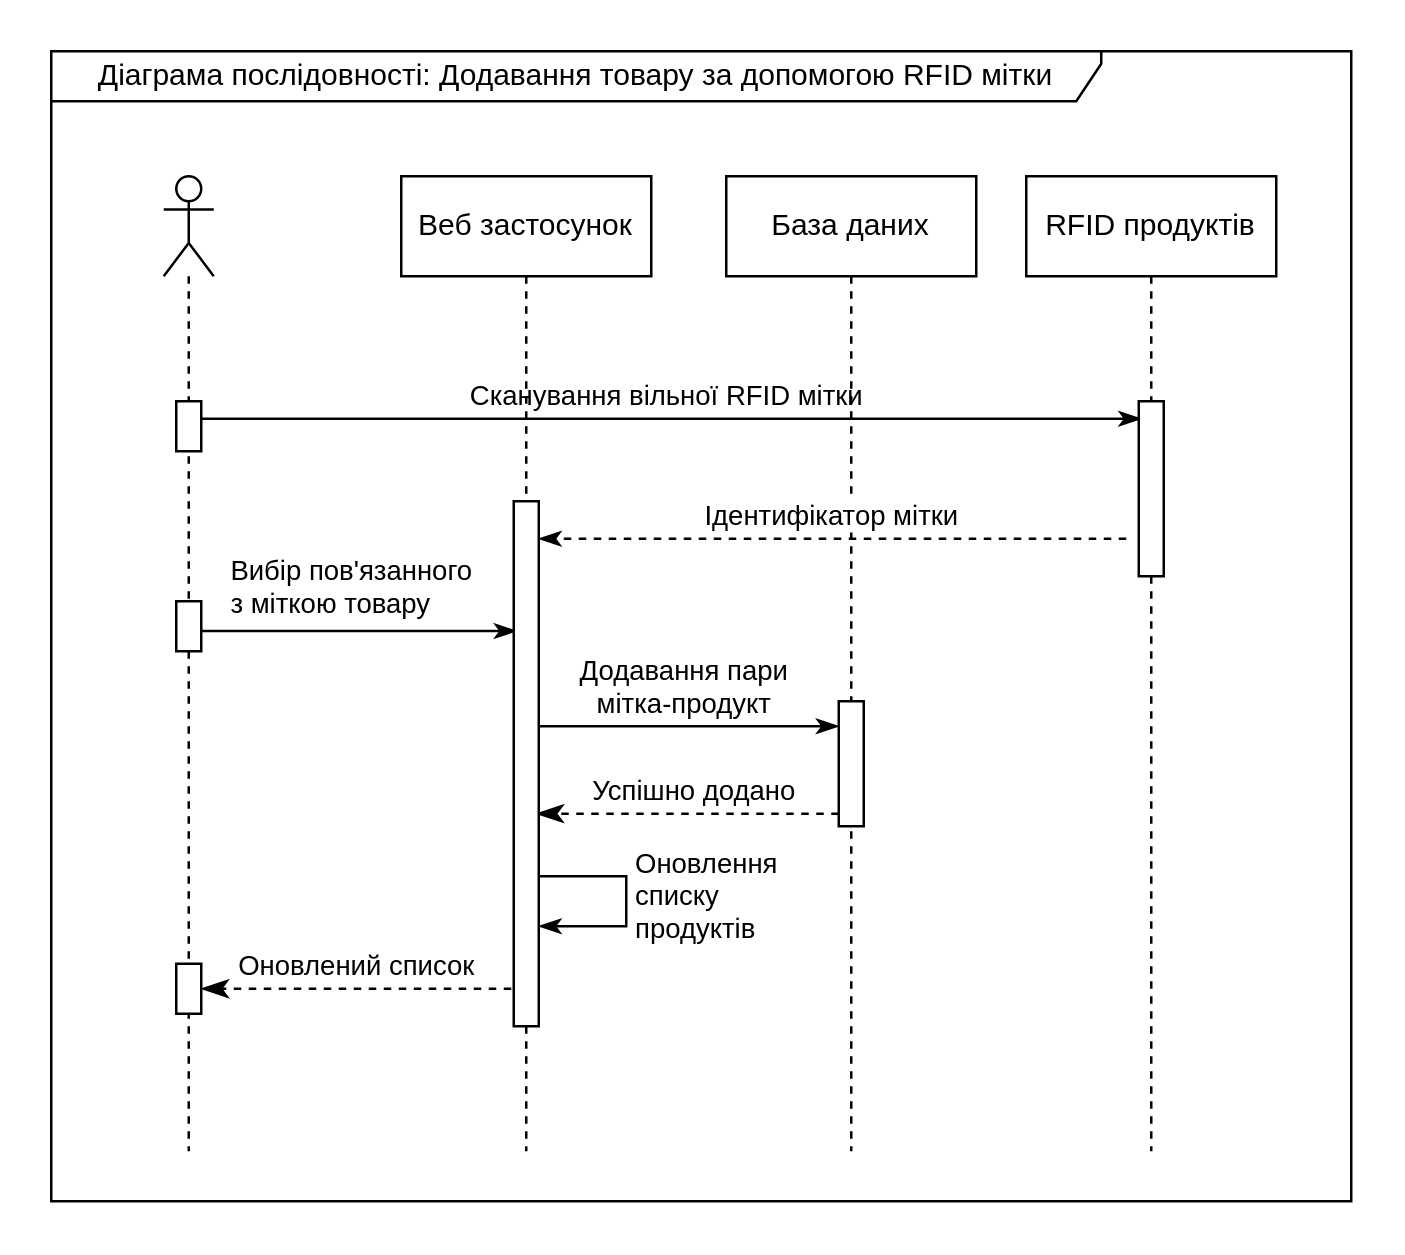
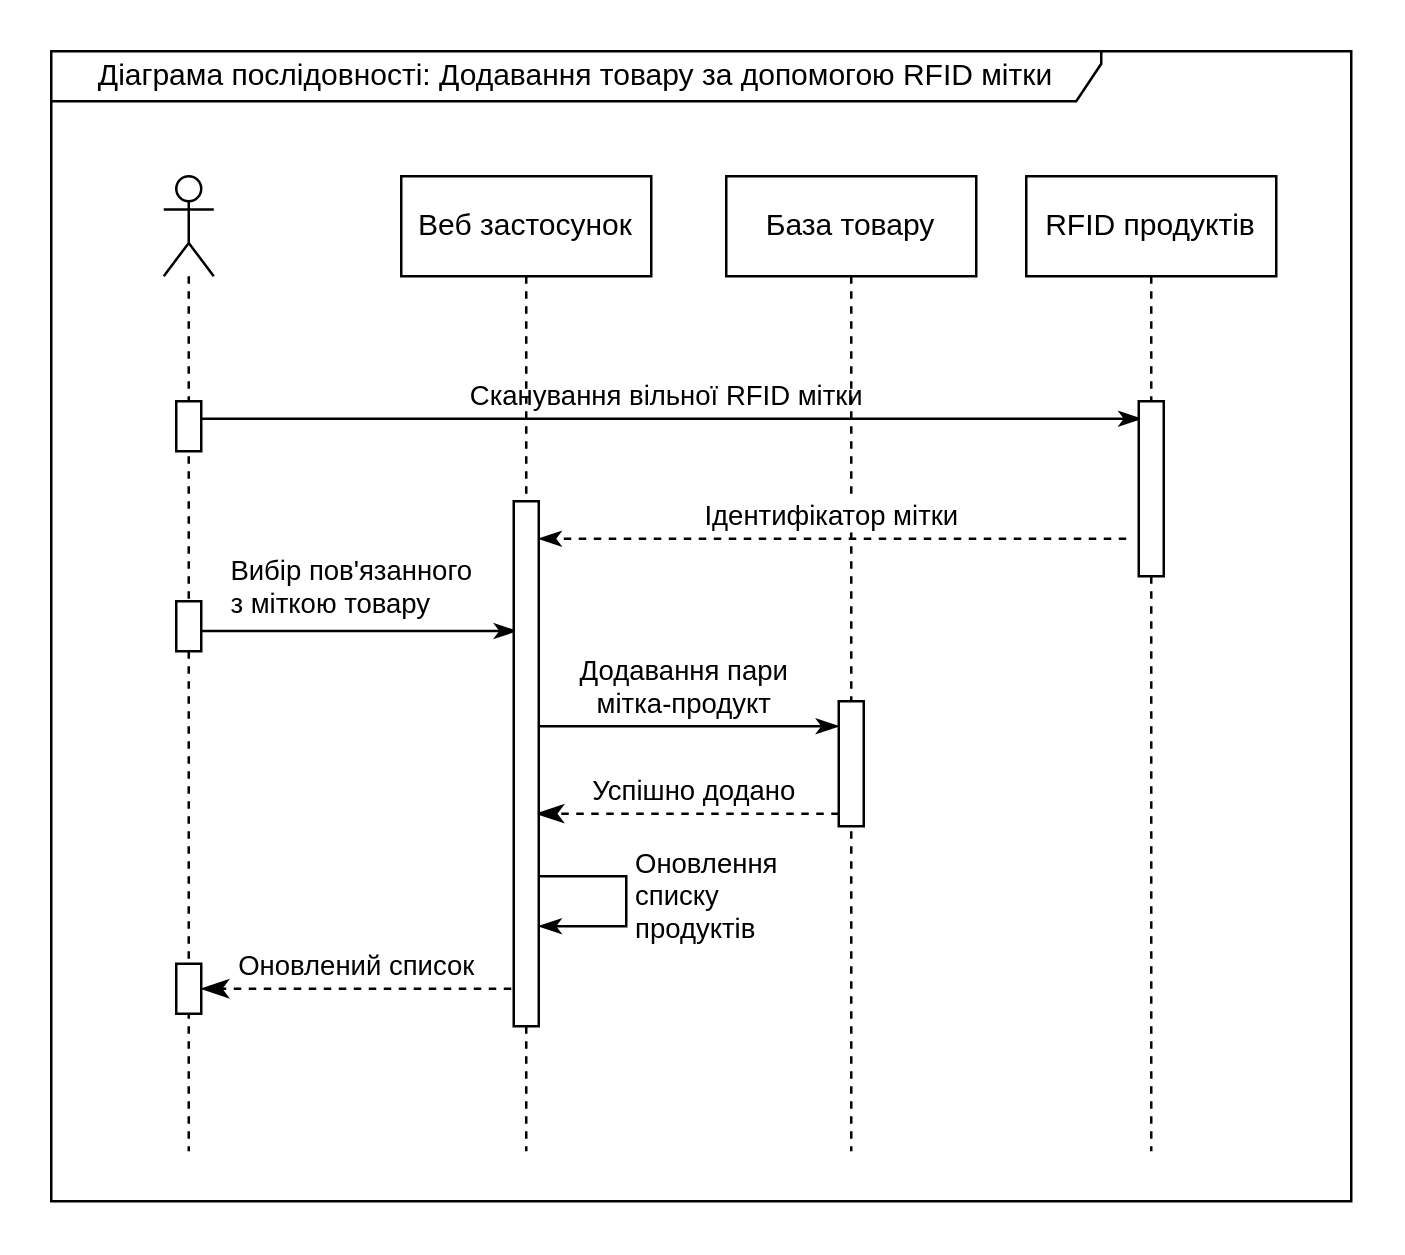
node "База даних": label "База даних" -> "База товару"
